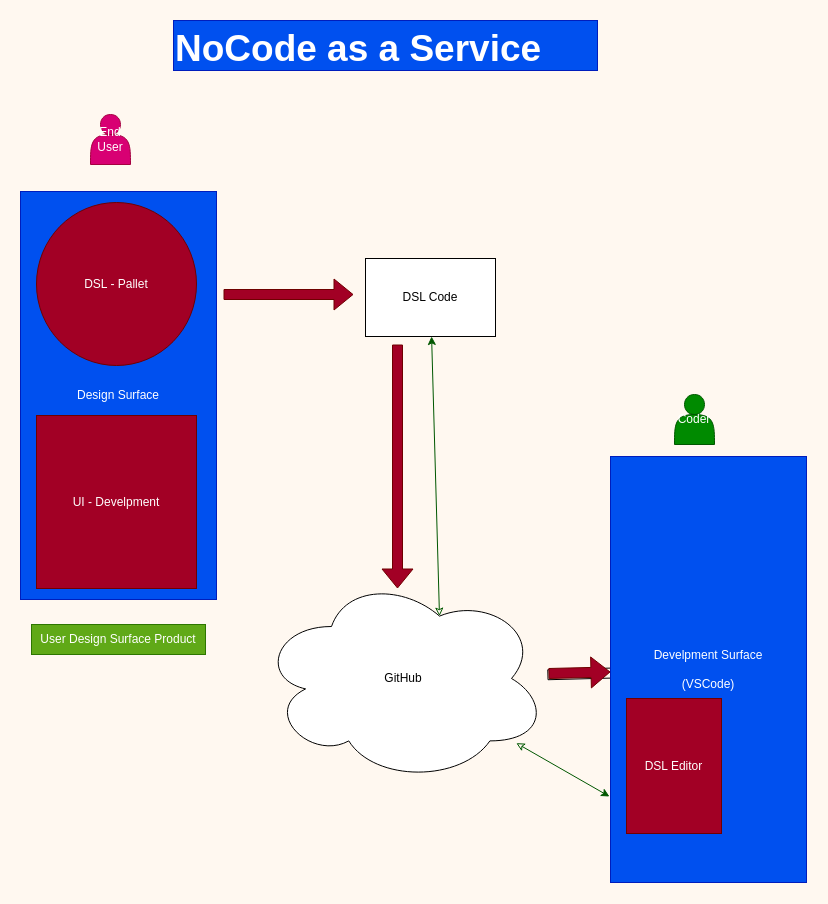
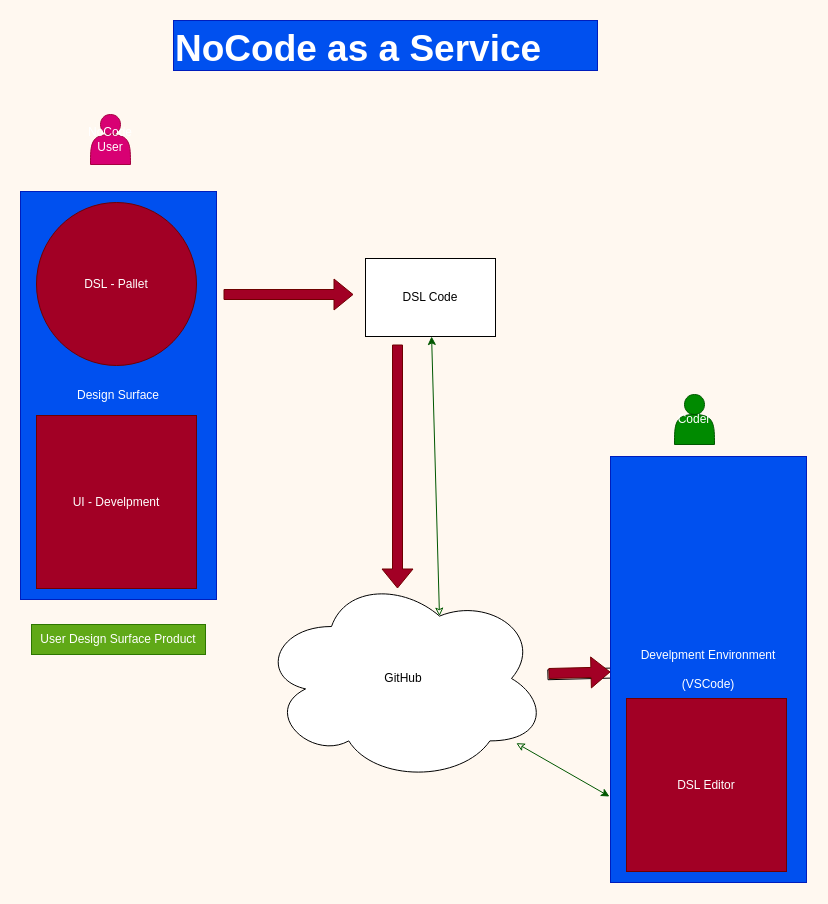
node "End User": label "End User" -> "NoCode User"
node "Develpment Surface (VSCode)": label "Develpment Surface (VSCode)" -> "Develpment Environment (VSCode)"
node "DSL Editor": size 95x135 -> 160x173
